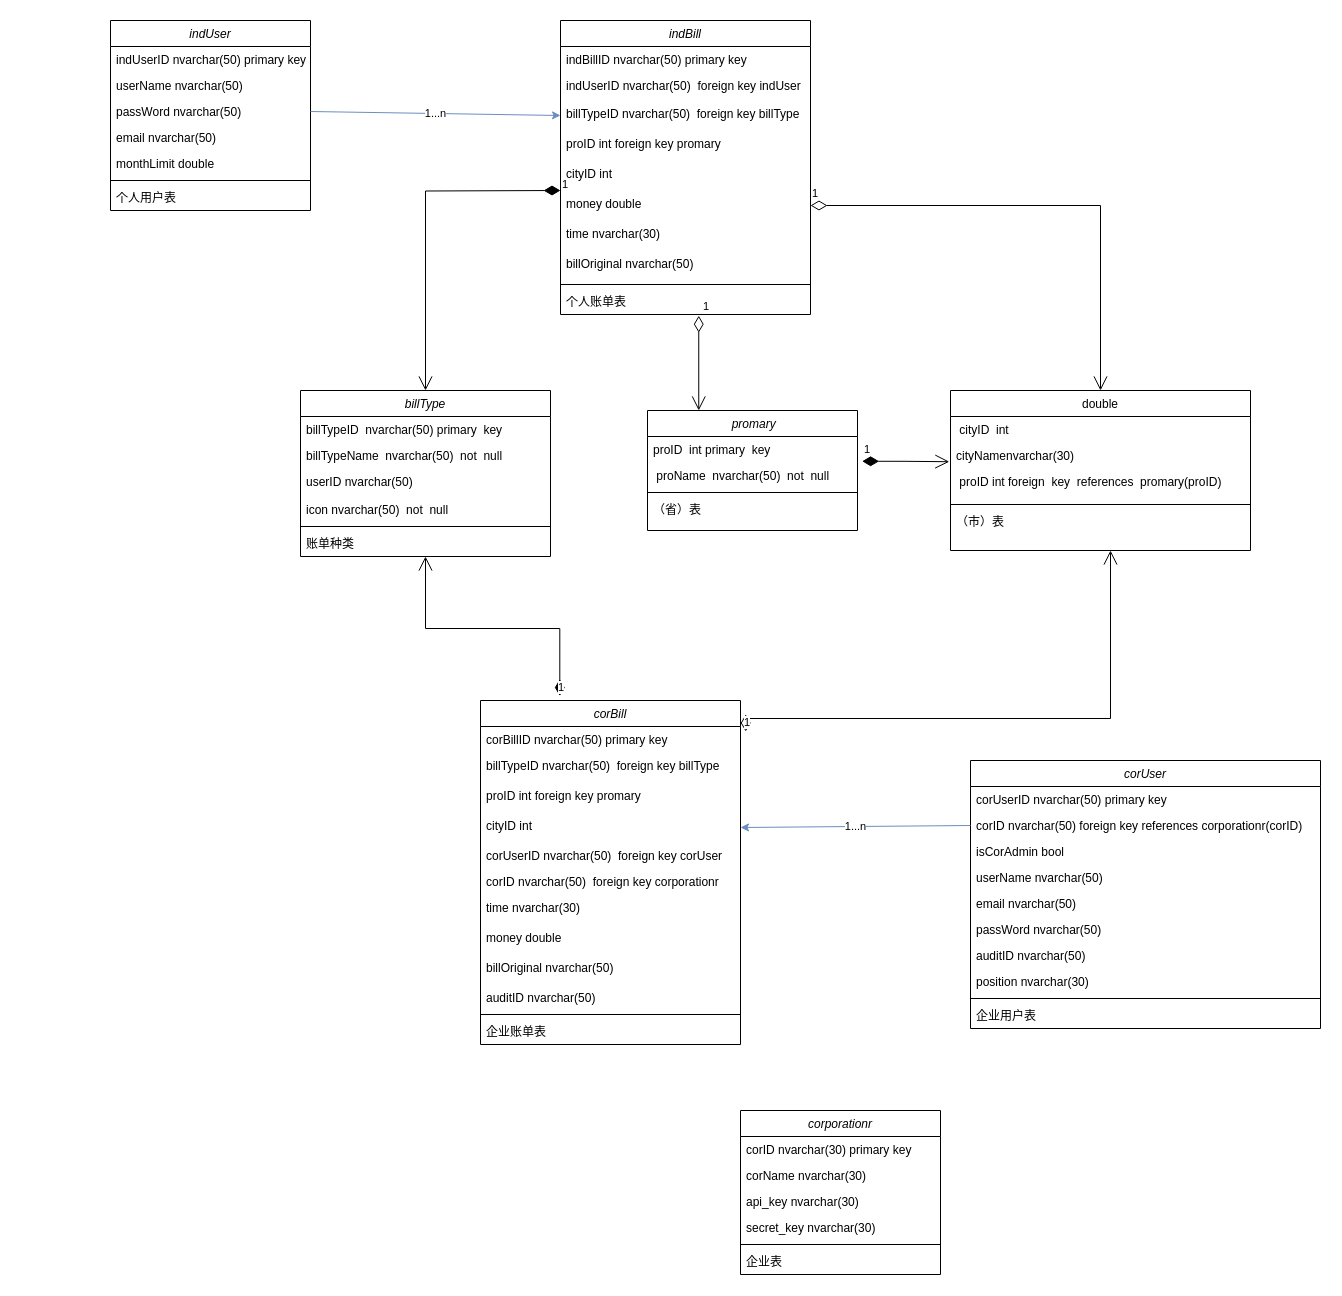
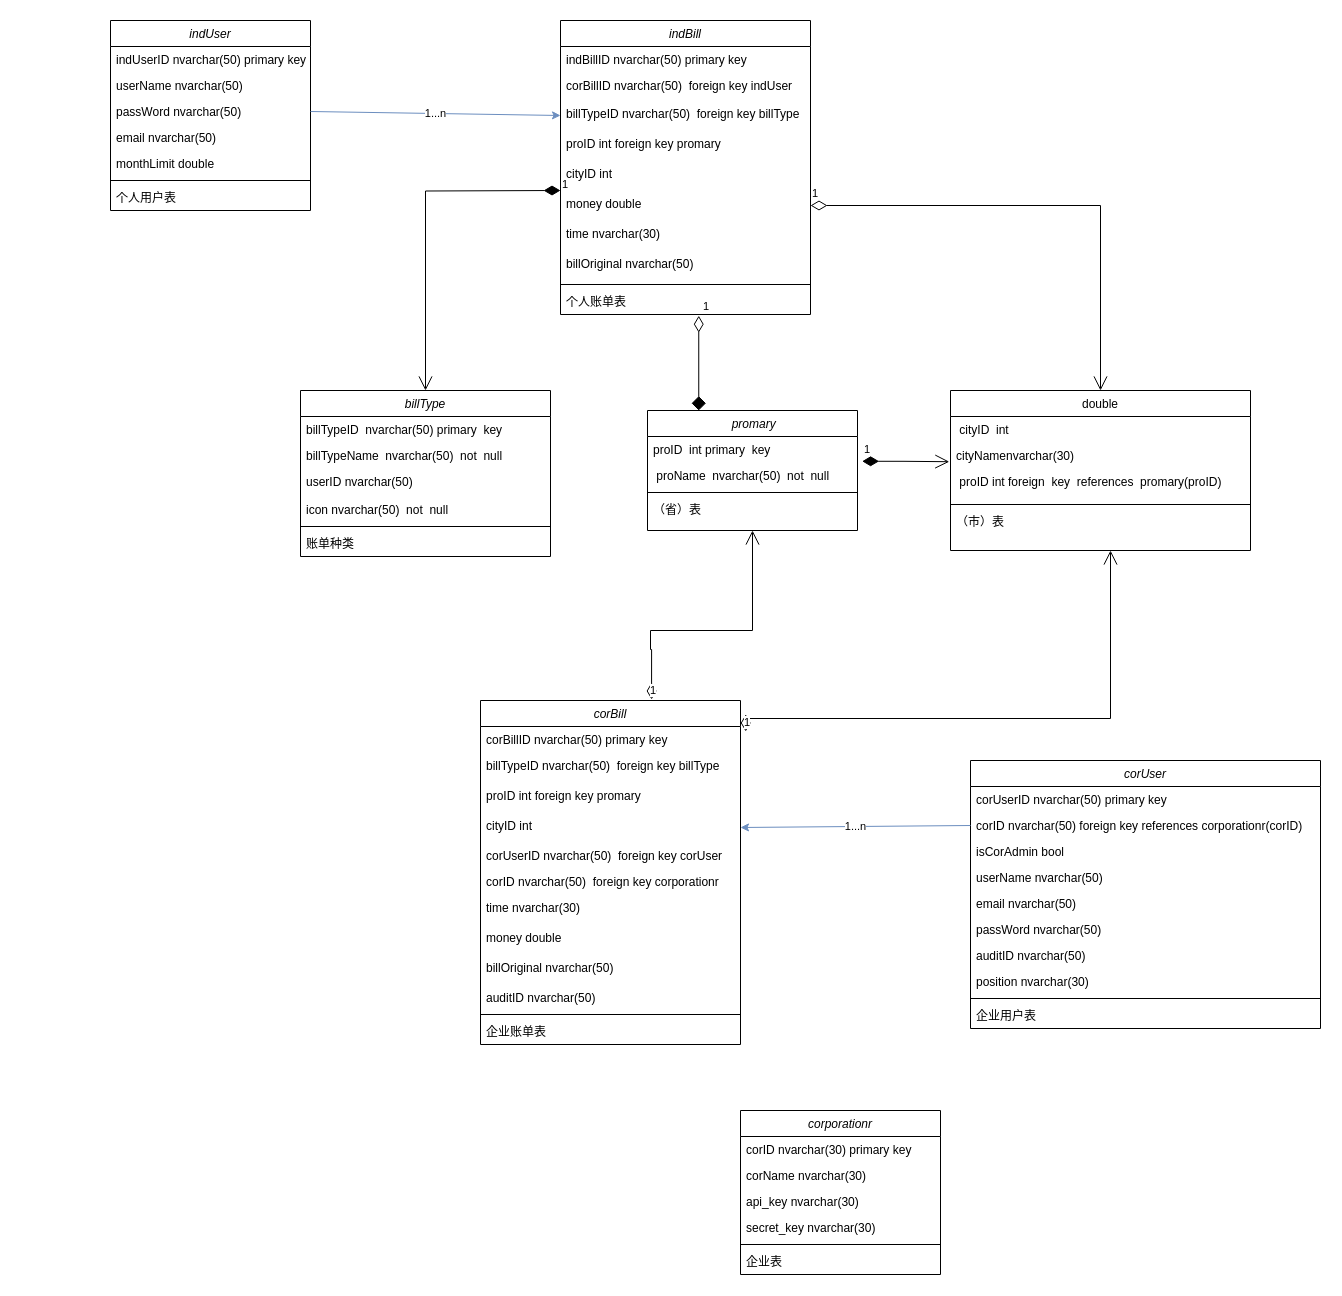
node "indUserID nvarchar(50) foreign key indUser": label "indUserID nvarchar(50) foreign key indUser" -> "corBillID nvarchar(50) foreign key indUser"
edge "个人账单表" -- "promary": arrowhead open -> diamond
edge "billType" -- "corBill": removed, label "1"
edge "promary" -- "corBill": added, label "1"
